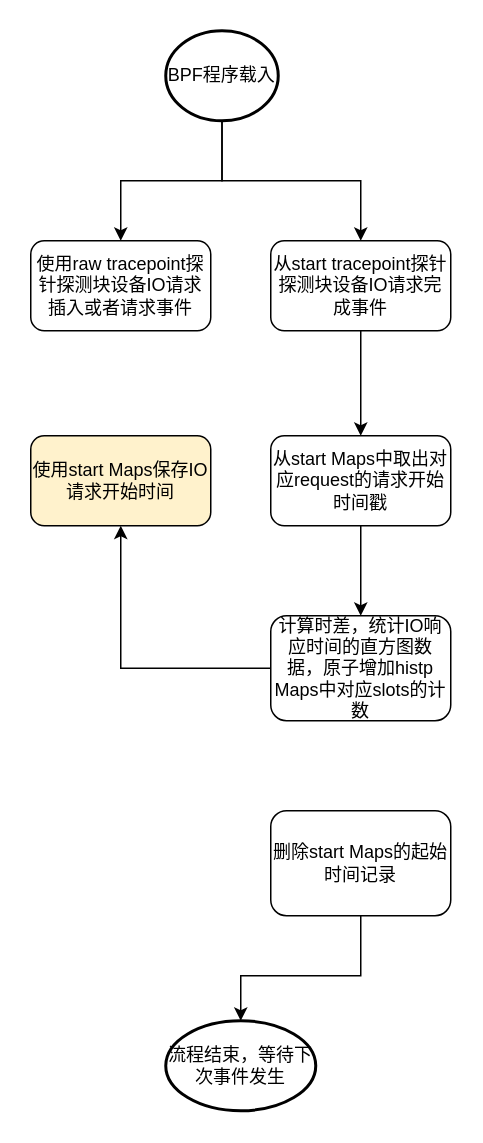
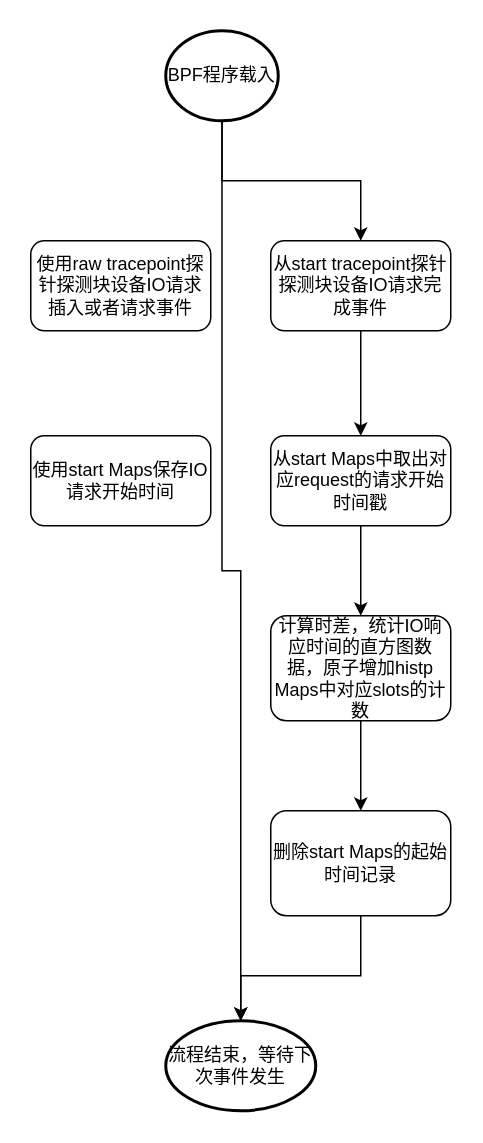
edge "BPF程序载入" -> "使用raw tracepoint探针探测块设备IO请求插入或者请求事件": now "BPF程序载入" -> "流程结束，等待下次事件发生"
node "使用start Maps保存IO请求开始时间": fillcolor #fff2cc -> #ffffff
edge "计算时差，统计IO响应时间的直方图数据，原子增加histp Maps中对应slots的计数" -> "使用start Maps保存IO请求开始时间": now "计算时差，统计IO响应时间的直方图数据，原子增加histp Maps中对应slots的计数" -> "删除start Maps的起始时间记录"
